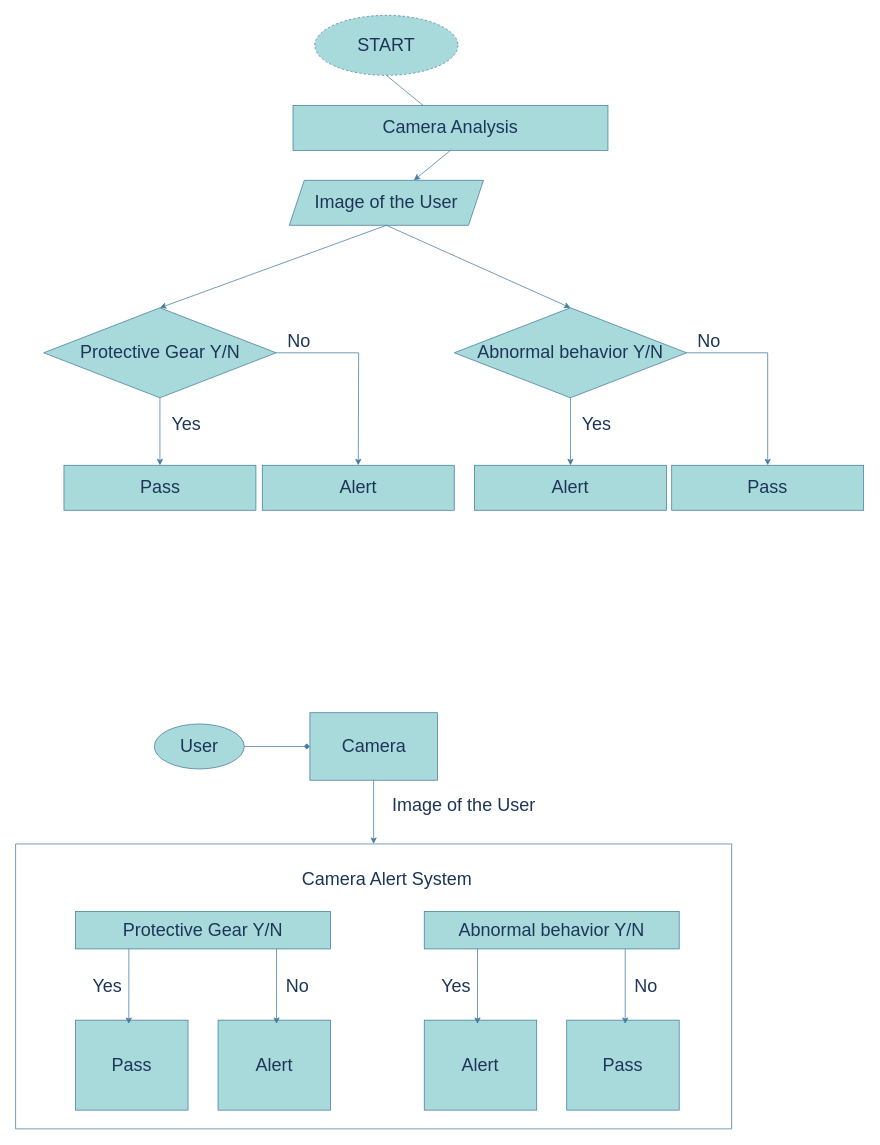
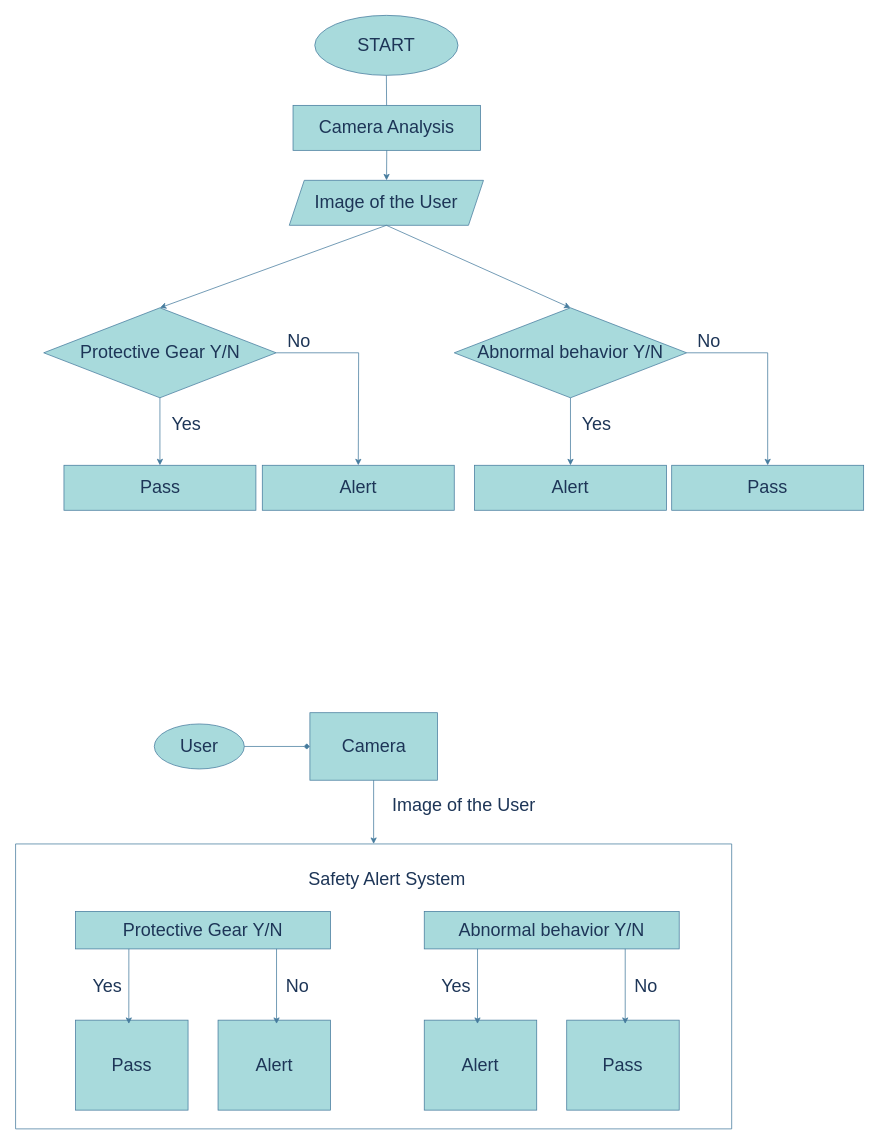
node "START": style dashed -> solid
node "Camera Analysis": size 315x45 -> 188x45
node "Camera Alert System": label "Camera Alert System" -> "Safety Alert System"
